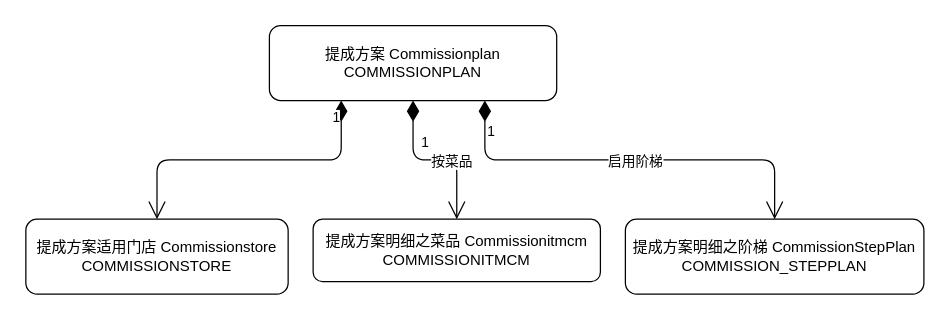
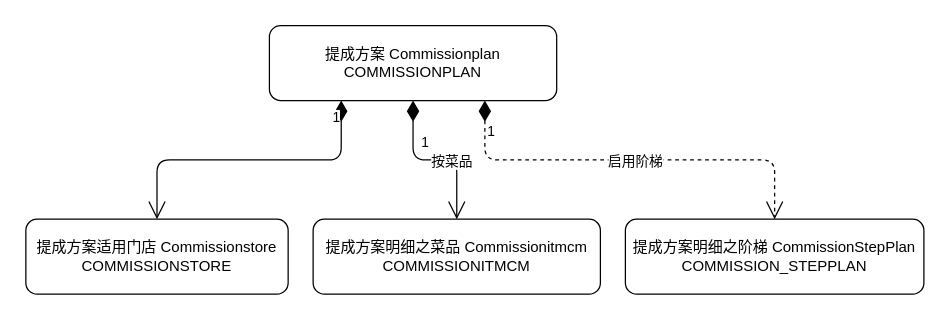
edge "提成方案 Commissionplan COMMISSIONPLAN" -- "提成方案明细之阶梯 CommissionStepPlan COMMISSION_STEPPLAN": style solid -> dashed
node "提成方案明细之菜品 Commissionitmcm COMMISSIONITMCM": size 288x63 -> 288x75
